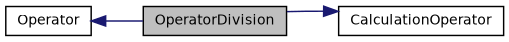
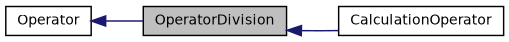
edge "OperatorDivision" -> "CalculationOperator": reversed
